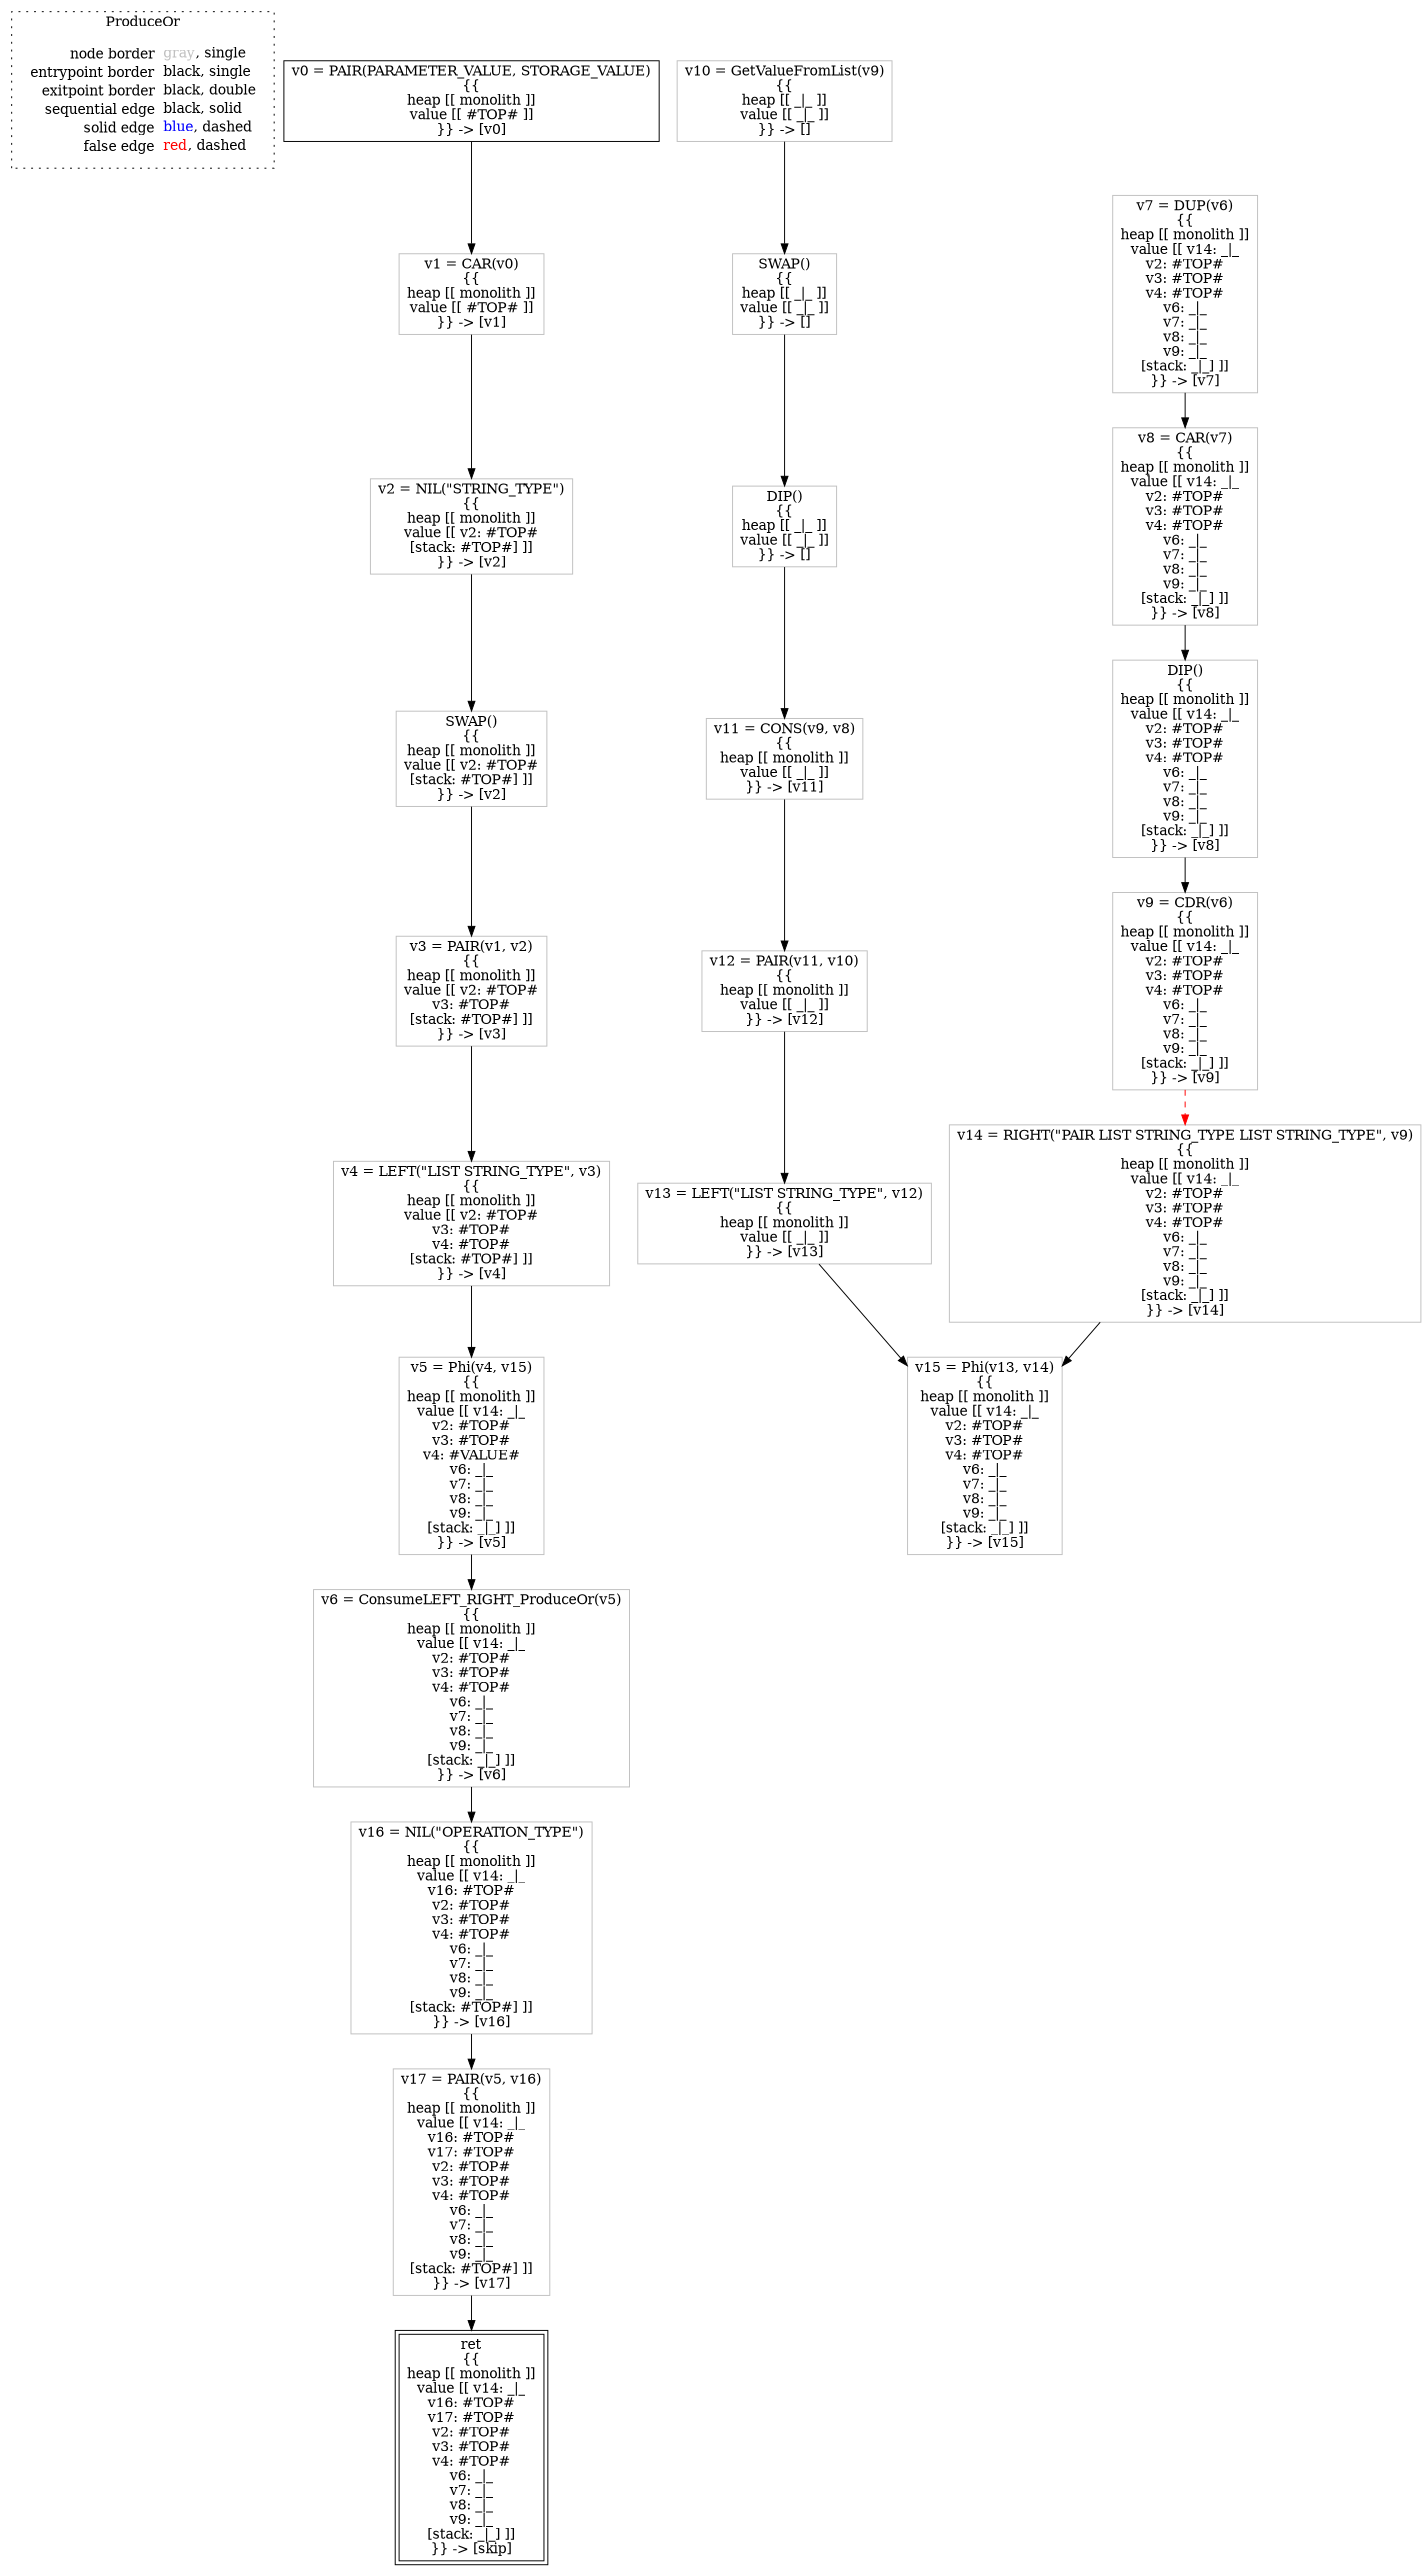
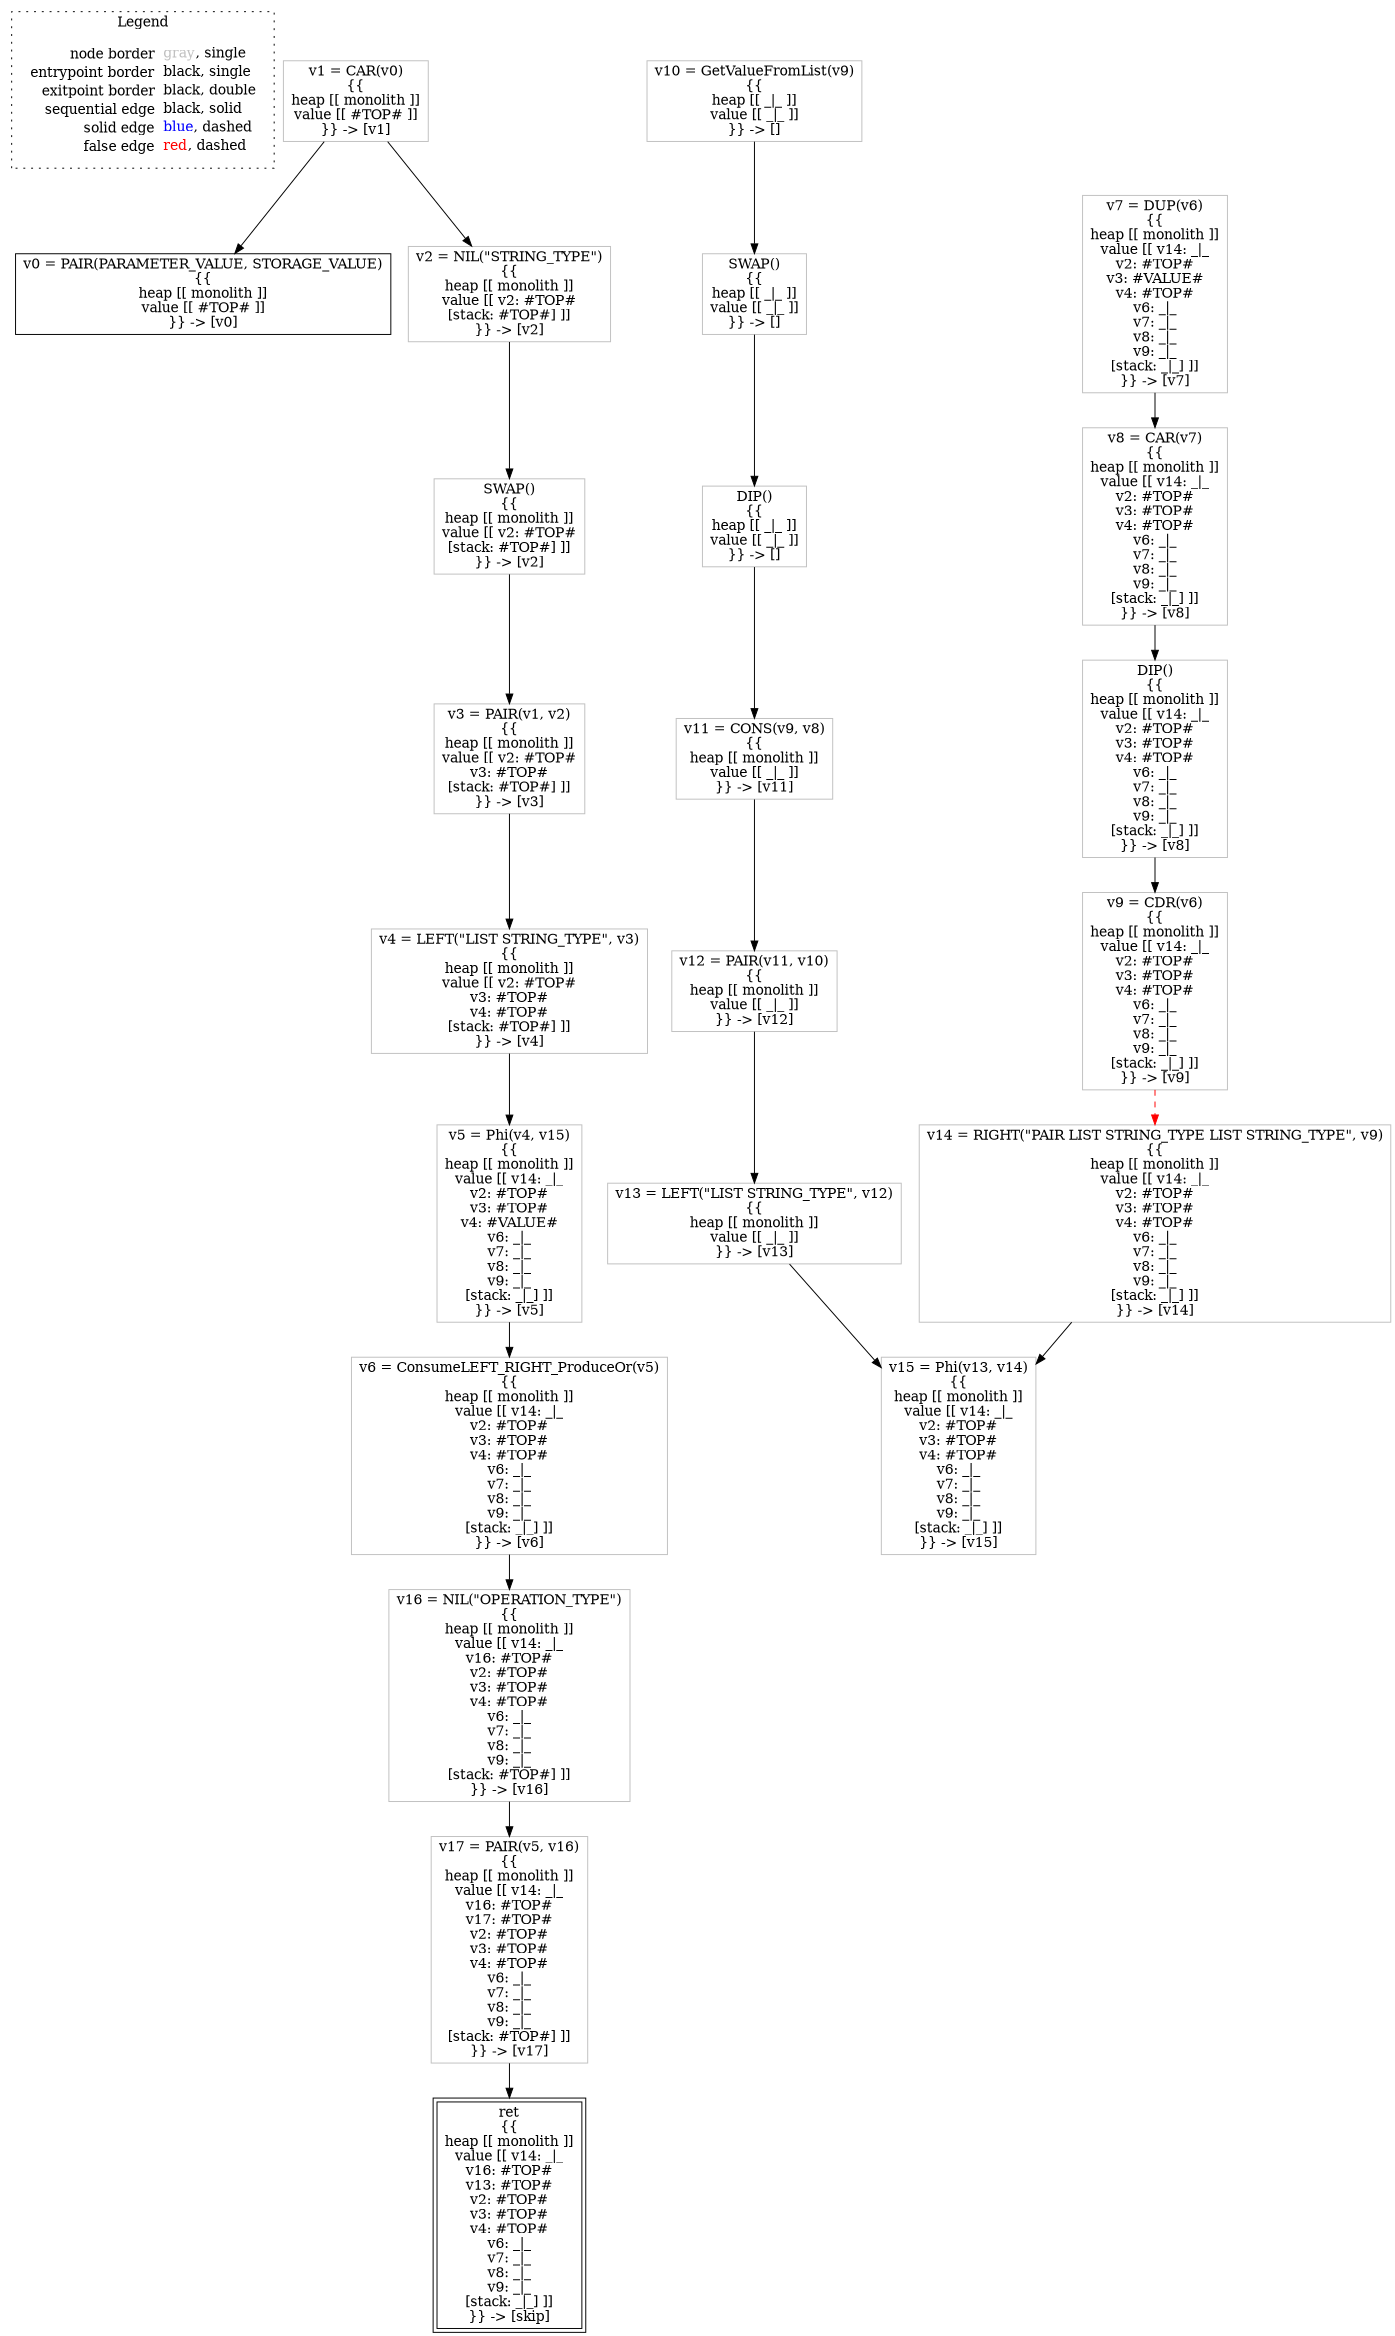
cluster "ProduceOr": label "ProduceOr" -> "Legend"
edge "v0 = PAIR(PARAMETER_VALUE, STORAGE_VALUE)" -> "v1 = CAR(v0)": reversed
node "v7 = DUP(v6)": text "v3: #TOP#" -> "v3: #VALUE#"
node "ret": text "v17: #TOP#" -> "v13: #TOP#"
